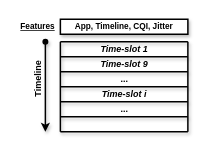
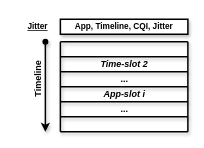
node "Features": label "Features" -> "Jitter"
node "Time-slot 1": removed
node "Time-slot 9": label "Time-slot 9" -> "Time-slot 2"
node "Time-slot i": label "Time-slot i" -> "App-slot i"
